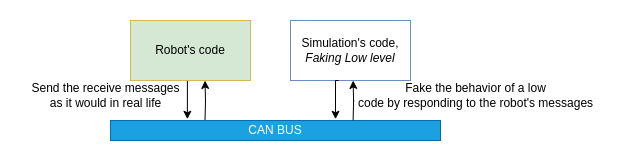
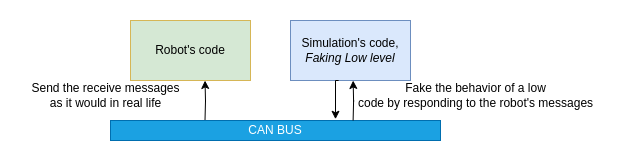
node "Simulation's code, Faking Low level": fillcolor #ffffff -> #dae8fc
edge "Robot's code" -> "CAN BUS": removed
